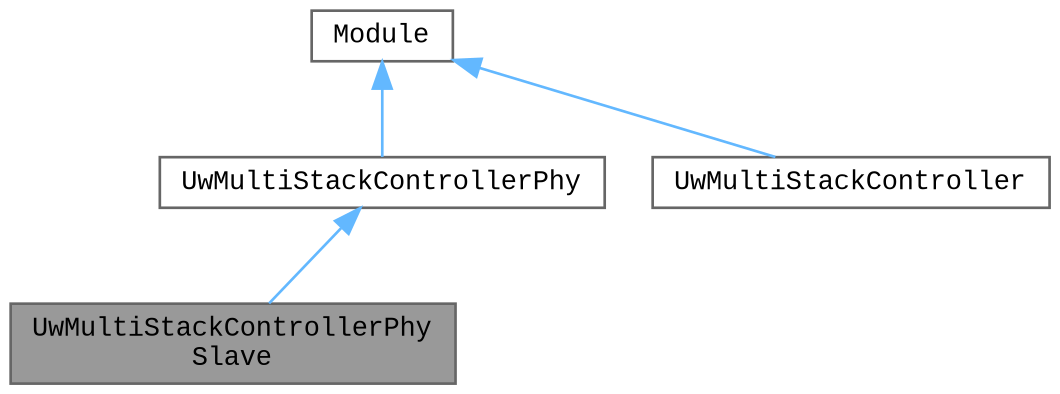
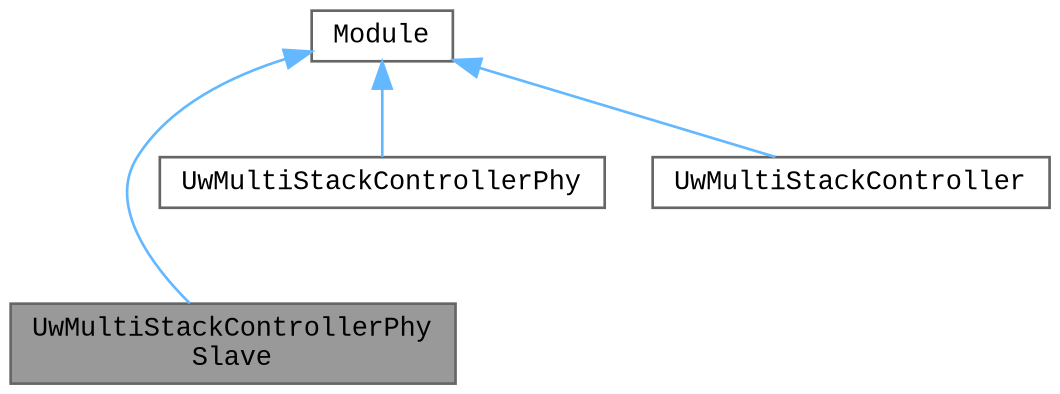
edge "UwMultiStackControllerPhy Slave" -> "UwMultiStackControllerPhy": now "UwMultiStackControllerPhy Slave" -> "Module"
